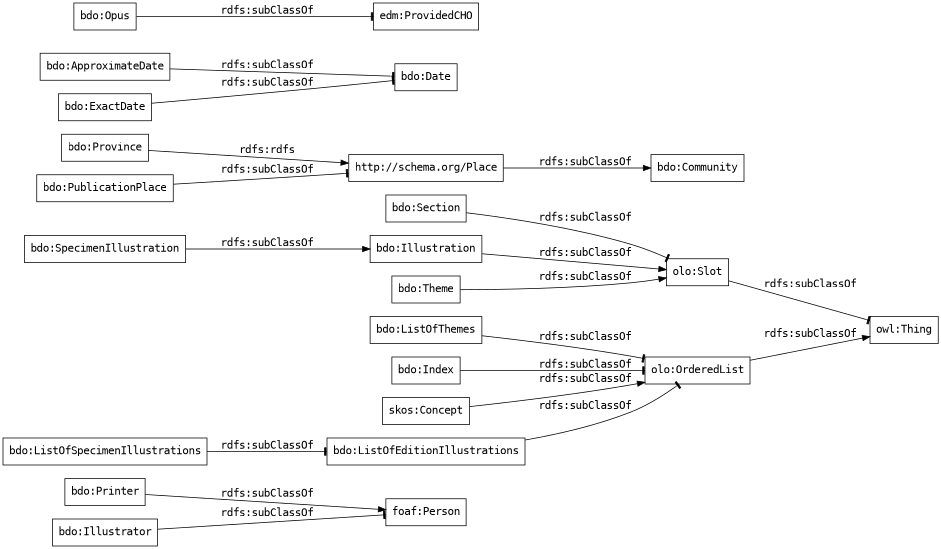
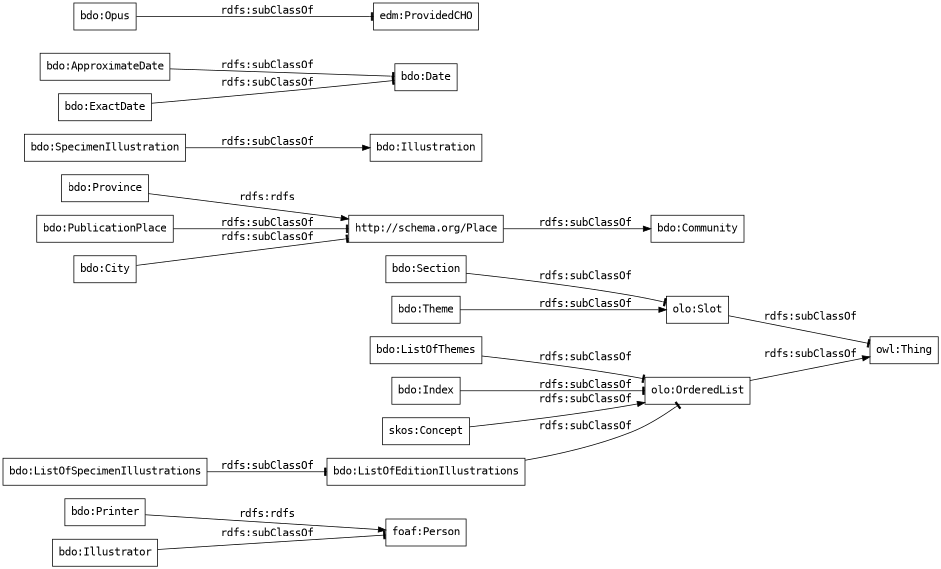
edge "bdo:Illustration" -> "olo:Slot": removed, label "rdfs:subClassOf"
node "bdo:City": added
edge "bdo:Printer" -> "foaf:Person": label "rdfs:subClassOf" -> "rdfs:rdfs"
